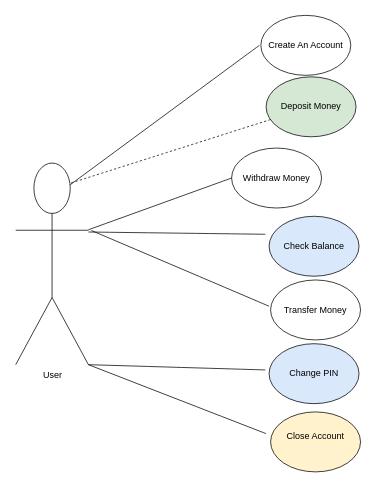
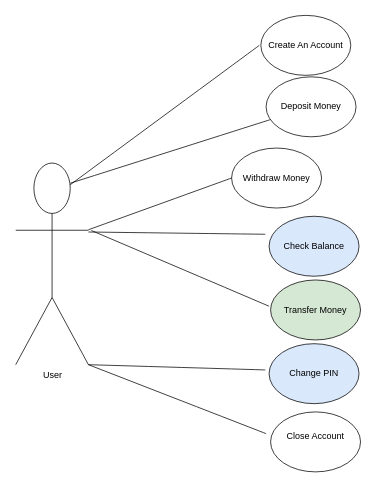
node "Deposit Money": fillcolor #d5e8d4 -> #ffffff
edge "Deposit Money" -- "User": style dashed -> solid
node "Transfer Money": fillcolor #ffffff -> #d5e8d4
node "Close Account": fillcolor #fff2cc -> #ffffff
